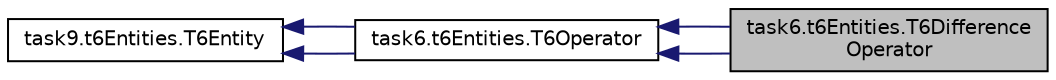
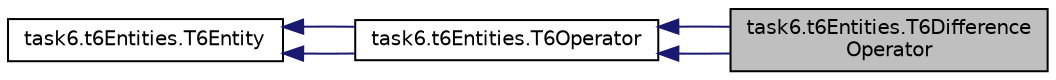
node "task9.t6Entities.T6Entity": label "task9.t6Entities.T6Entity" -> "task6.t6Entities.T6Entity"
